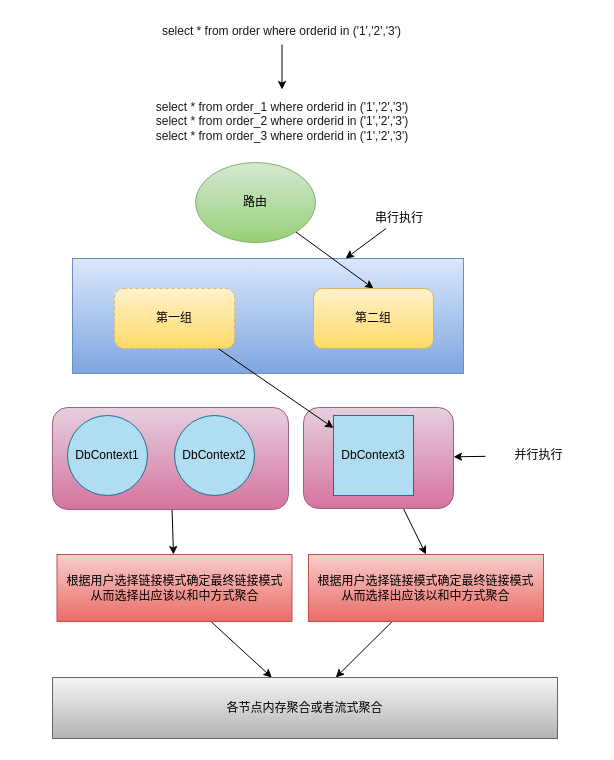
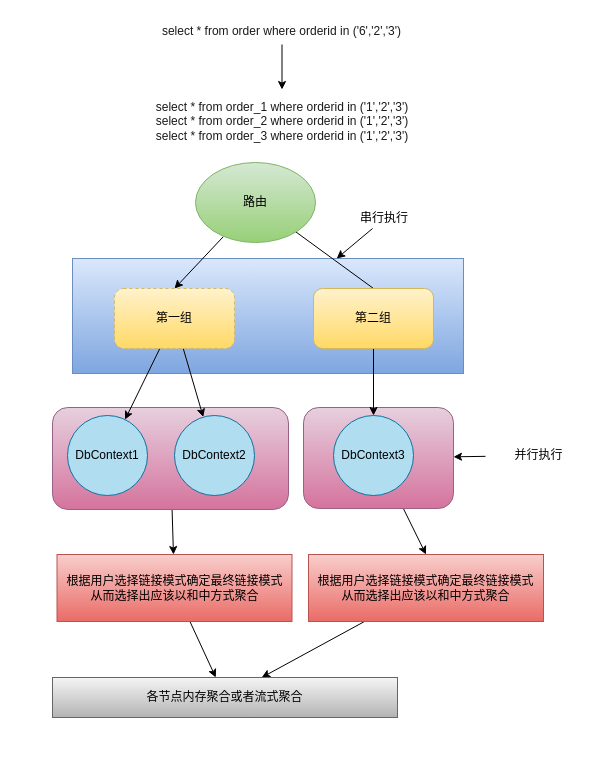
node "select * from order where orderid in ('1','2','3')": label "select * from order where orderid in ('1','2','3')" -> "select * from order where orderid in ('6','2','3')"
node "串行执行": moved (400, 219) -> (385, 219)
edge "路由" -> "第一组": added
edge "路由" -> "第二组": arrowhead classic -> none
edge "第二组" -> "DbContext3": added
edge "第一组" -> "DbContext1": added
edge "第一组" -> "DbContext3": now "第一组" -> "DbContext2"
node "DbContext3": shape rectangle -> ellipse
node "各节点内存聚合或者流式聚合": size 505x61 -> 345x40
